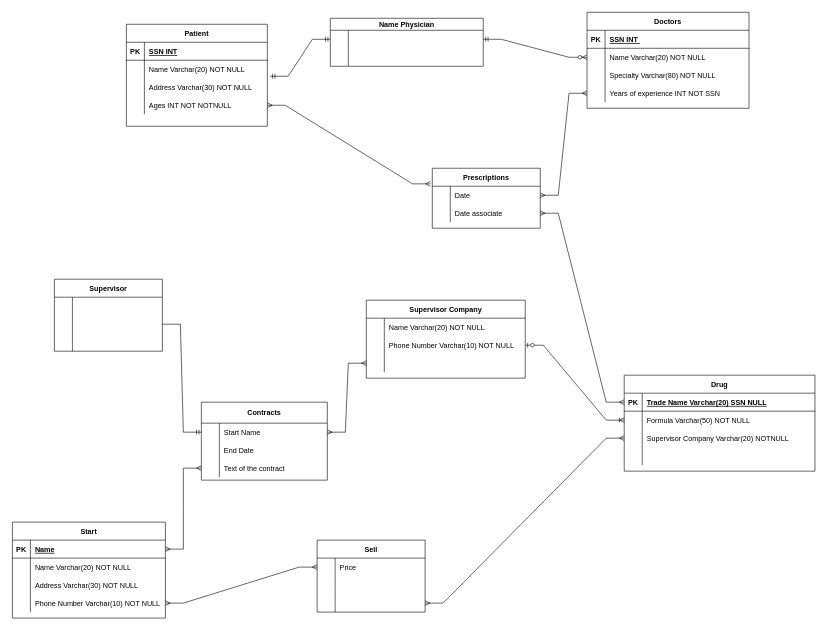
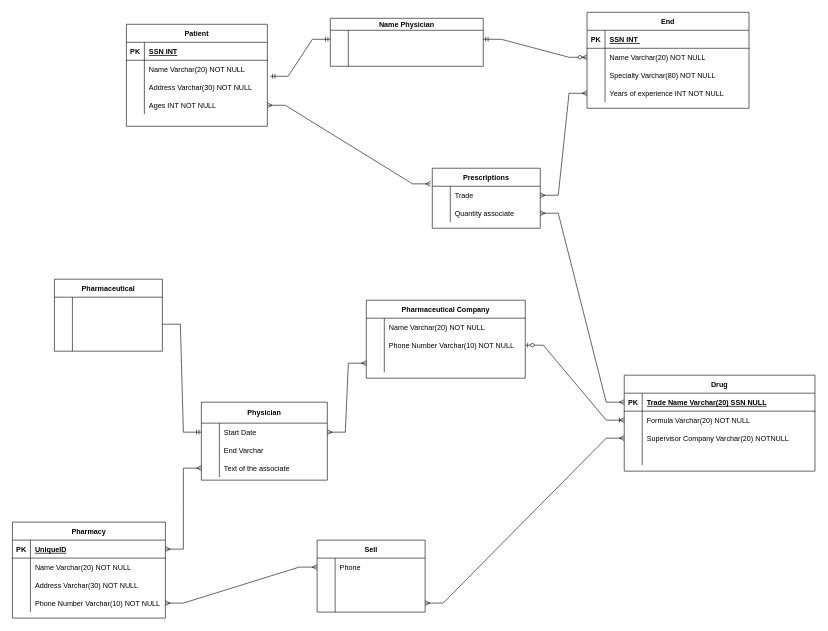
node "Doctors": label "Doctors" -> "End"
node "Years of experience INT NOT SSN": label "Years of experience INT NOT SSN" -> "Years of experience INT NOT NULL"
node "Ages INT NOT NOTNULL": label "Ages INT NOT NOTNULL" -> "Ages INT NOT NULL"
node "Date": label "Date" -> "Trade"
node "Date associate": label "Date associate" -> "Quantity associate"
node "Supervisor": label "Supervisor" -> "Pharmaceutical"
node "Supervisor Company": label "Supervisor Company" -> "Pharmaceutical Company"
node "Contracts": label "Contracts" -> "Physician"
node "Formula Varchar(50) NOT NULL": label "Formula Varchar(50) NOT NULL" -> "Formula Varchar(20) NOT NULL"
node "Start Name": label "Start Name" -> "Start Date"
node "End Date": label "End Date" -> "End Varchar"
node "Text of the contract": label "Text of the contract" -> "Text of the associate"
node "Start": label "Start" -> "Pharmacy"
node "Name": label "Name" -> "UniqueID"
node "Price": label "Price" -> "Phone"
